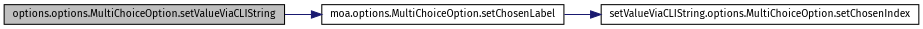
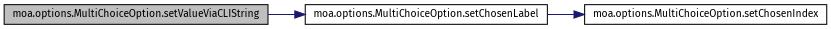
node "options.options.MultiChoiceOption.setValueViaCLIString": label "options.options.MultiChoiceOption.setValueViaCLIString" -> "moa.options.MultiChoiceOption.setValueViaCLIString"
node "setValueViaCLIString.options.MultiChoiceOption.setChosenIndex": label "setValueViaCLIString.options.MultiChoiceOption.setChosenIndex" -> "moa.options.MultiChoiceOption.setChosenIndex"
